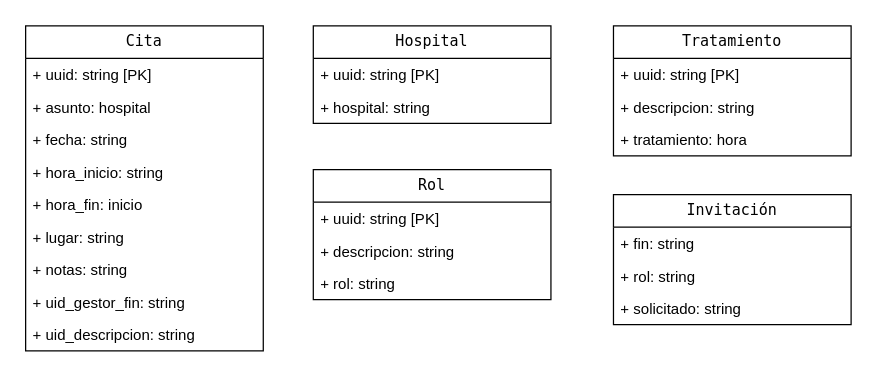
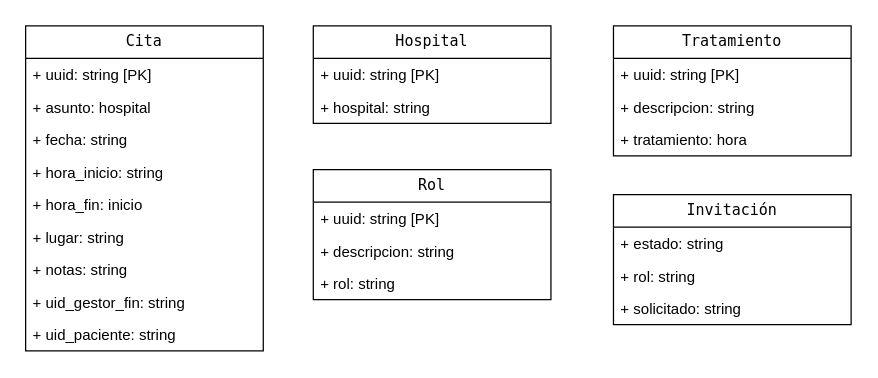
node "+ fin: string": label "+ fin: string" -> "+ estado: string"
node "+ uid_descripcion: string": label "+ uid_descripcion: string" -> "+ uid_paciente: string"
